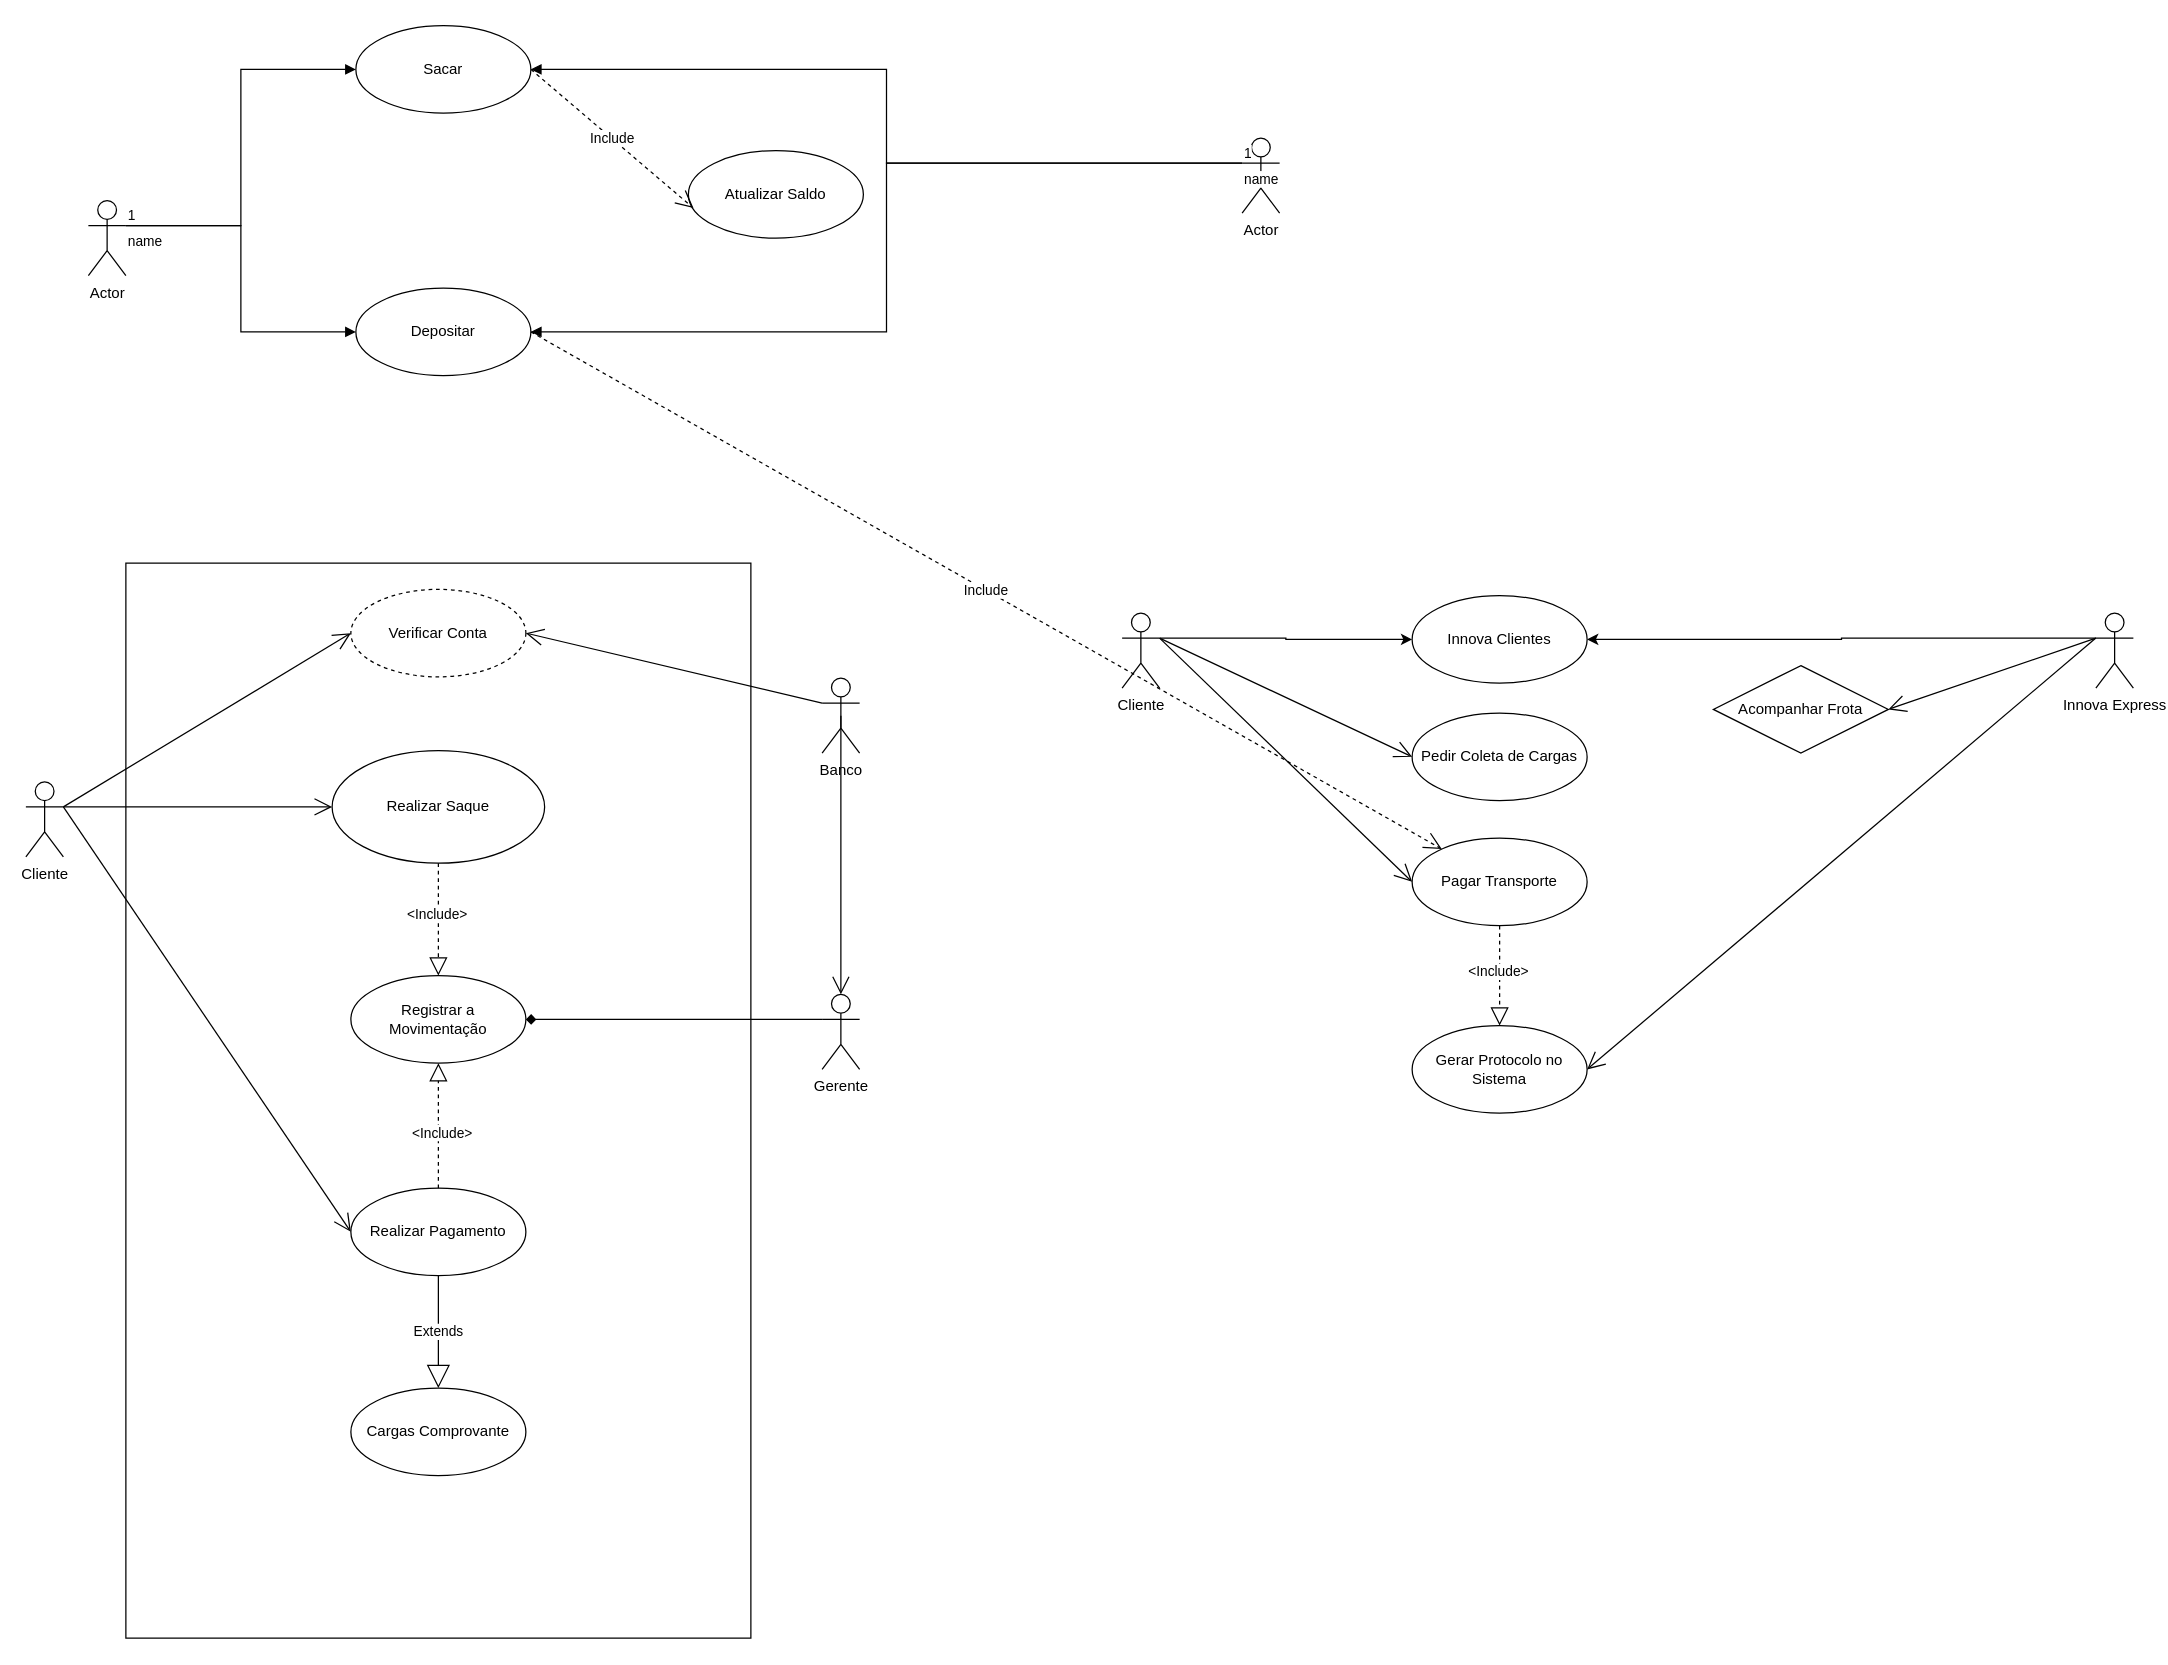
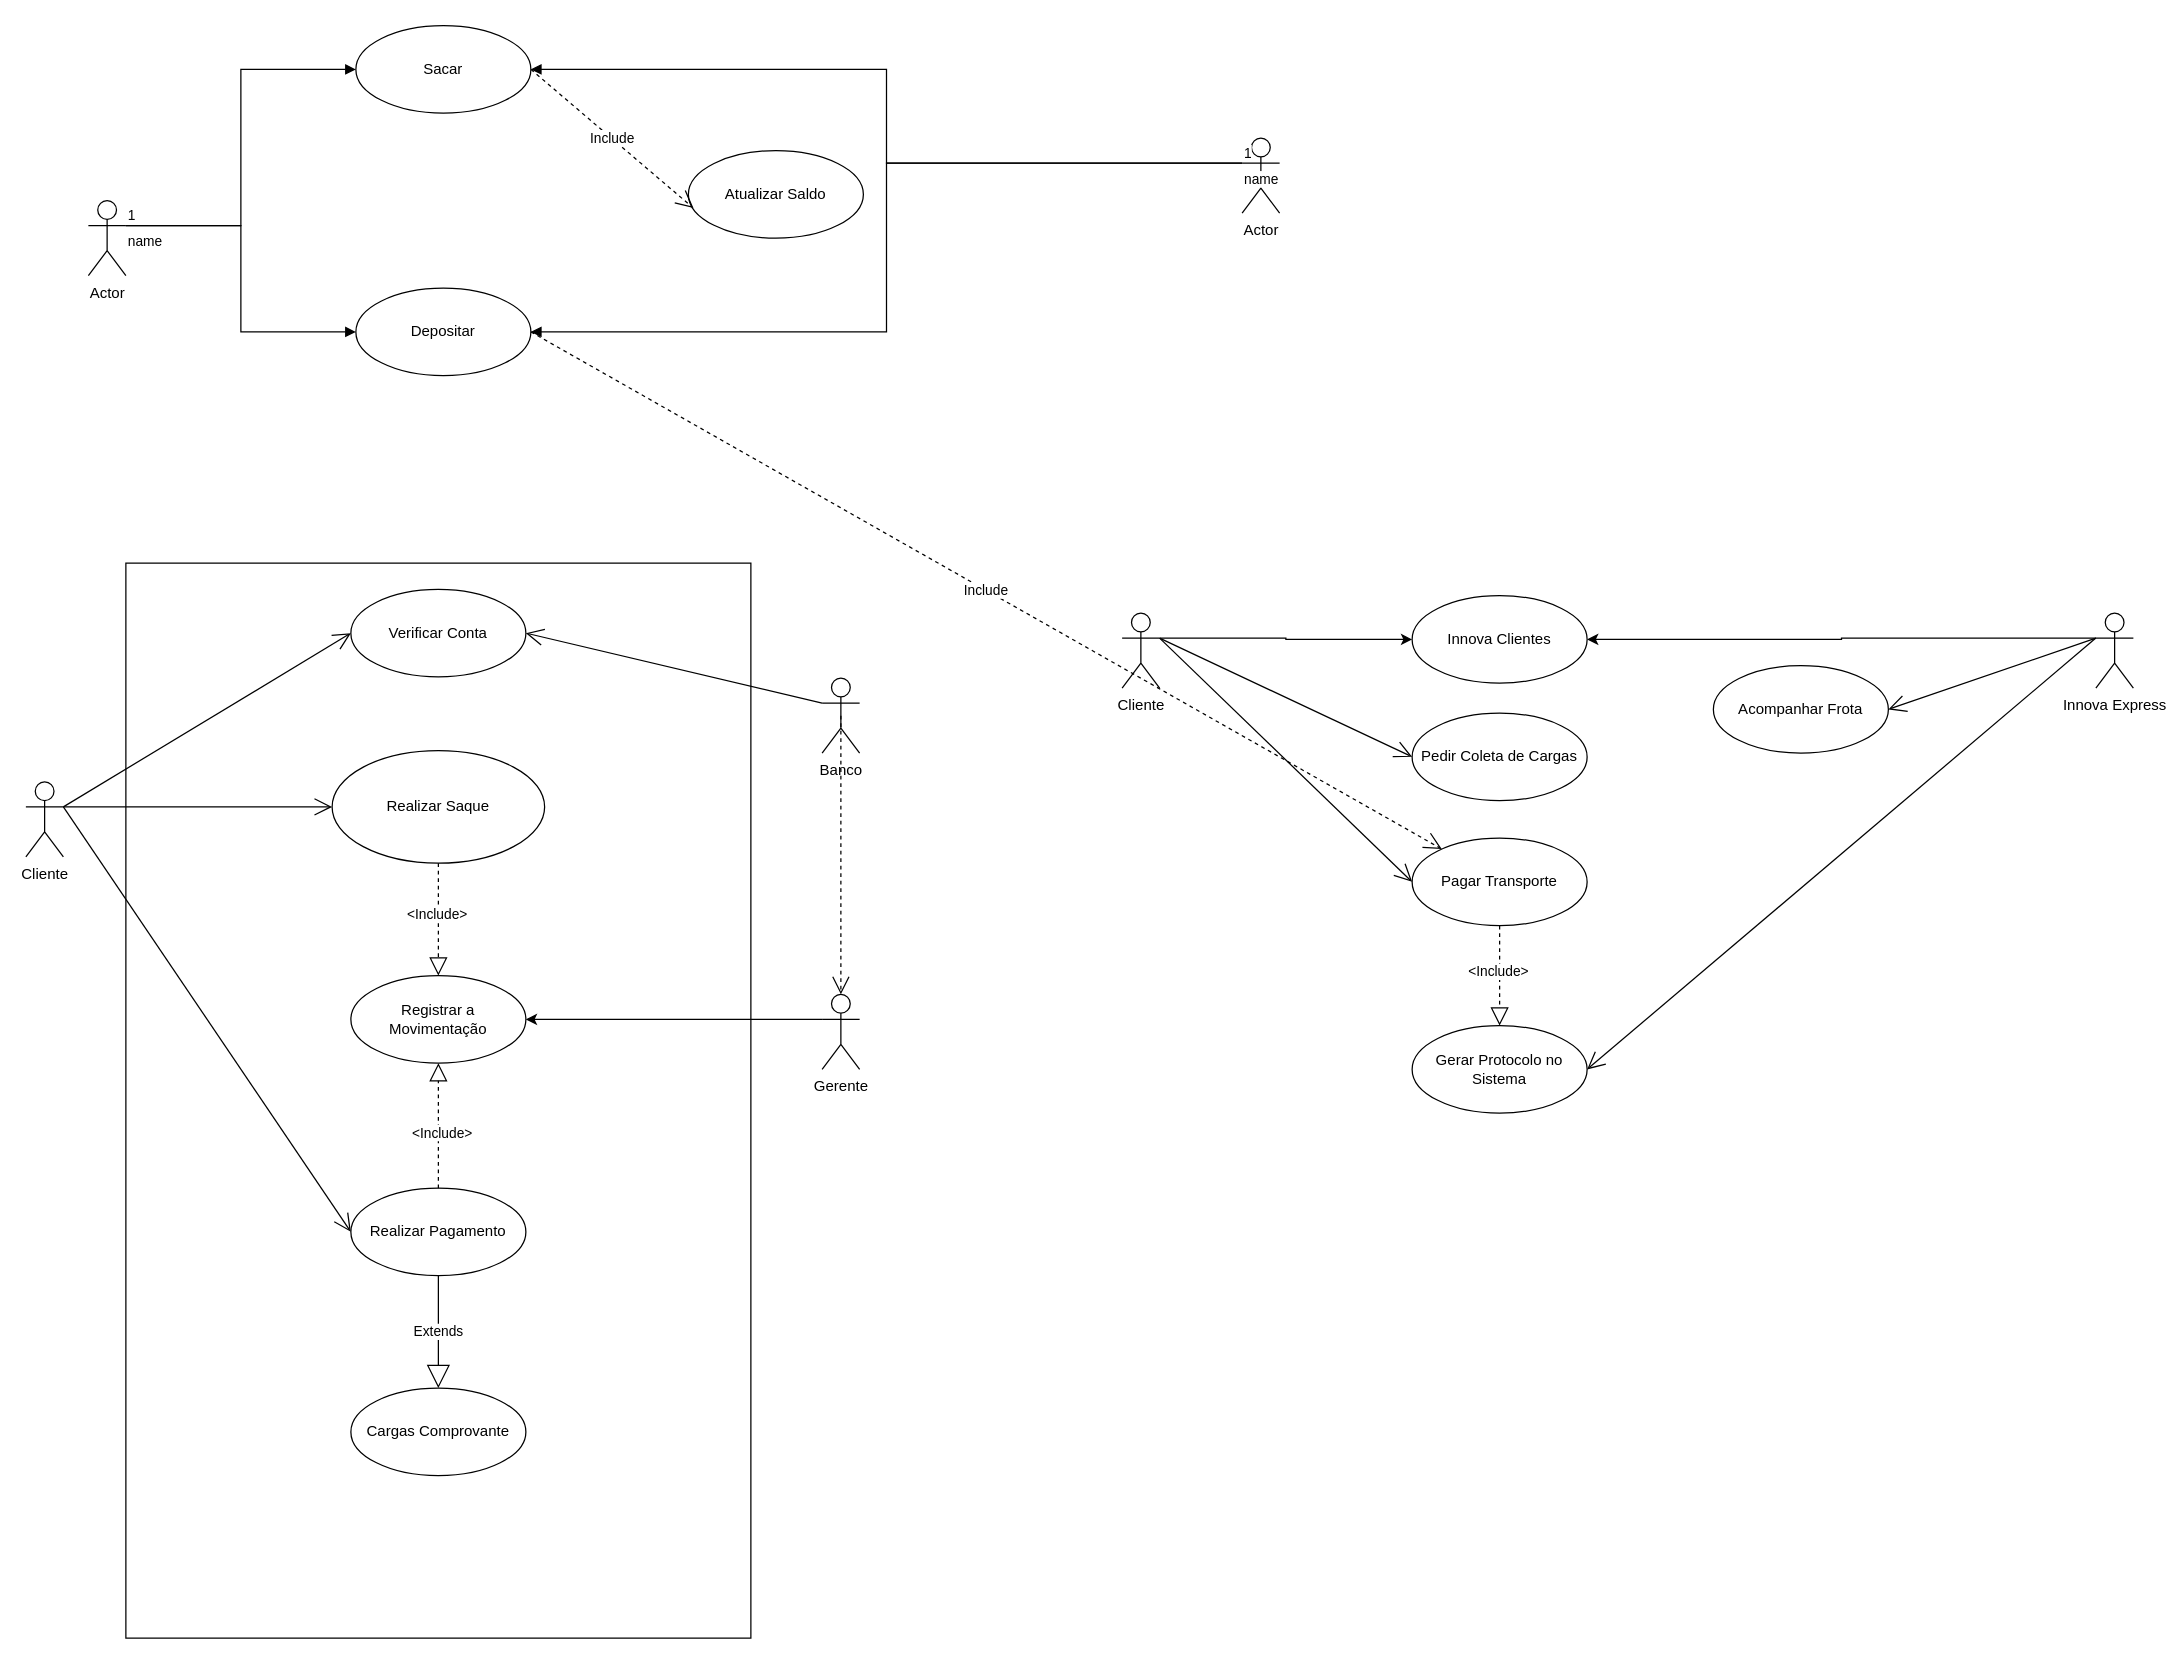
node "Verificar Conta": style dashed -> solid
node "Acompanhar Frota": shape diamond -> ellipse
edge "Banco" -> "Gerente": style solid -> dashed
edge "Gerente" -> "Registrar a Movimentação": arrowhead diamond -> classic
